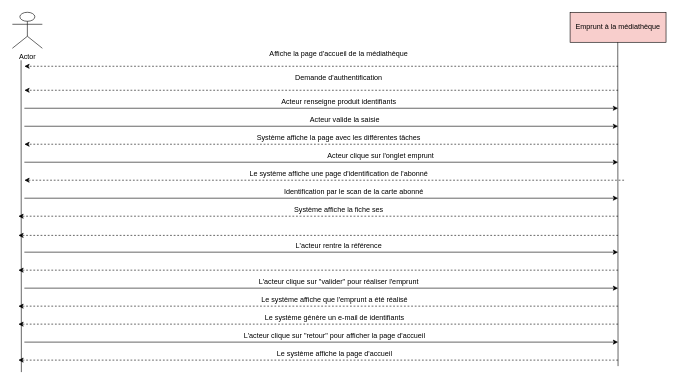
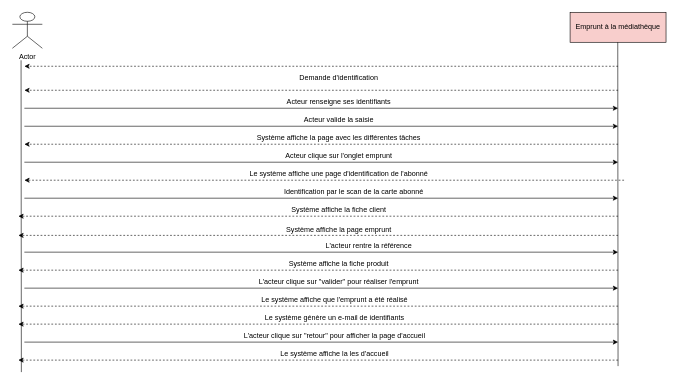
node "Affiche la page d'accueil de la médiathèque": removed
node "Demande d'authentification": label "Demande d'authentification" -> "Demande d'identification"
node "Acteur renseigne produit identifiants": label "Acteur renseigne produit identifiants" -> "Acteur renseigne ses identifiants"
node "Acteur valide la saisie": moved (345, 120) -> (339, 120)
node "Acteur clique sur l'onglet emprunt": moved (381, 156) -> (339, 156)
node "Système affiche la fiche ses": label "Système affiche la fiche ses" -> "Système affiche la fiche client"
node "Système affiche la page emprunt": added
node "L'acteur rentre la référence": moved (339, 246) -> (369, 246)
node "Système affiche la fiche produit": added
node "Le système affiche la page d'accueil": label "Le système affiche la page d'accueil" -> "Le système affiche la les d'accueil"
